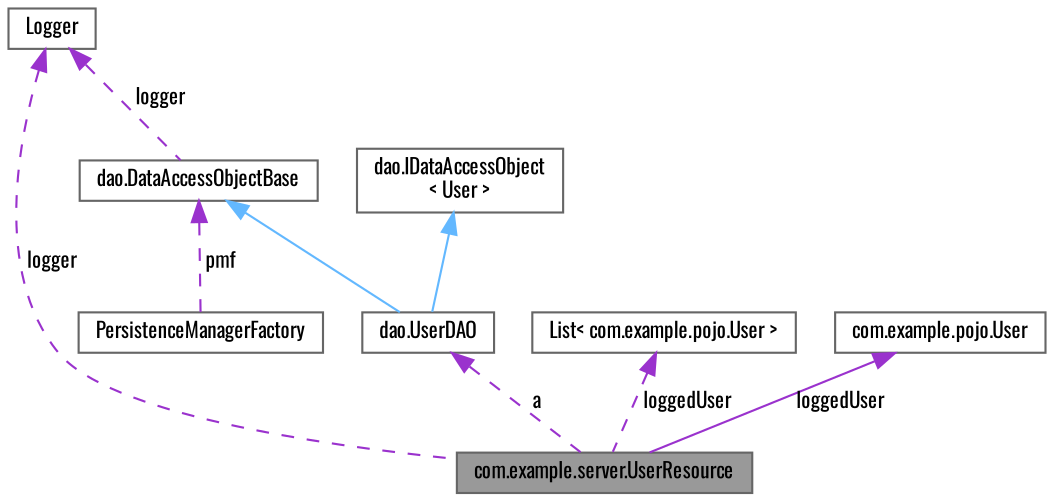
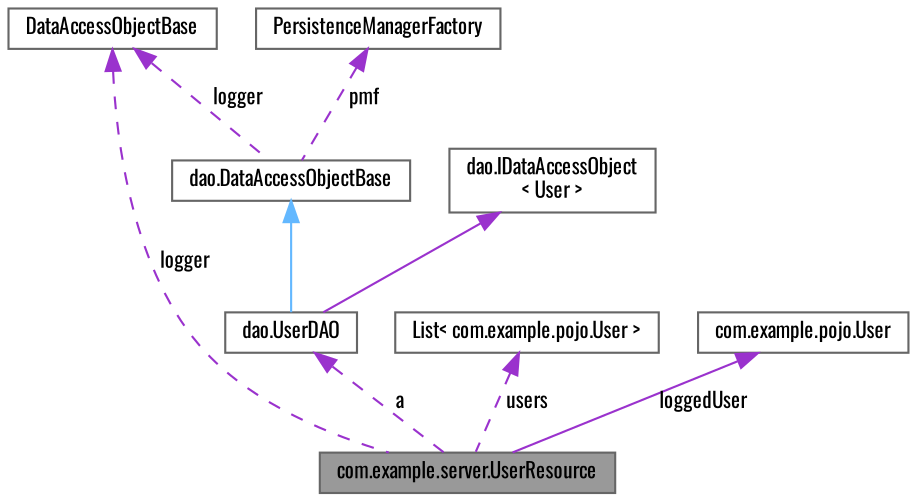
node "Logger": label "Logger" -> "DataAccessObjectBase"
edge "PersistenceManagerFactory" -> "dao.DataAccessObjectBase": reversed
edge "dao.UserDAO" -> "dao.IDataAccessObject < User >": color steelblue1 -> darkorchid3
edge "com.example.server.UserResource" -> "List< com.example.pojo.User >": label " loggedUser" -> " users"
